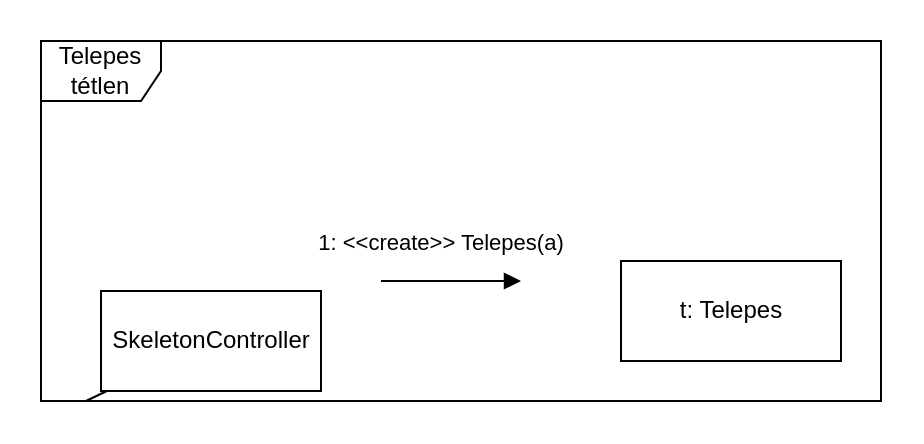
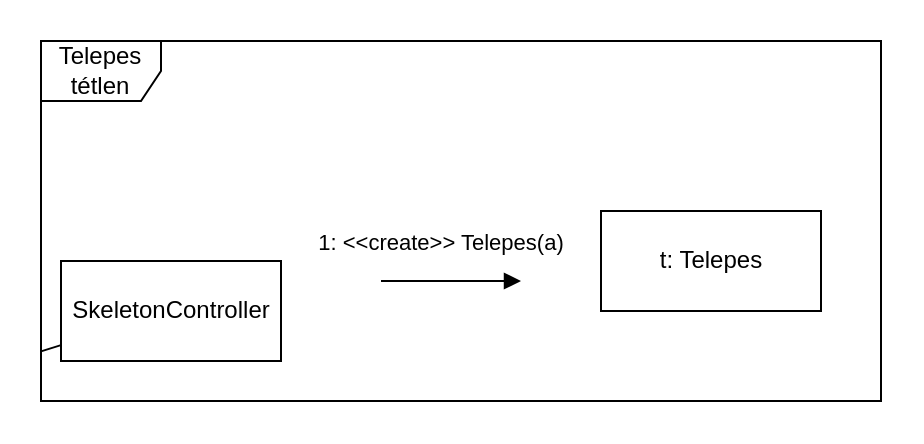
node "t: Telepes": moved (731, 311) -> (711, 261)
node "SkeletonController": moved (211, 341) -> (171, 311)
